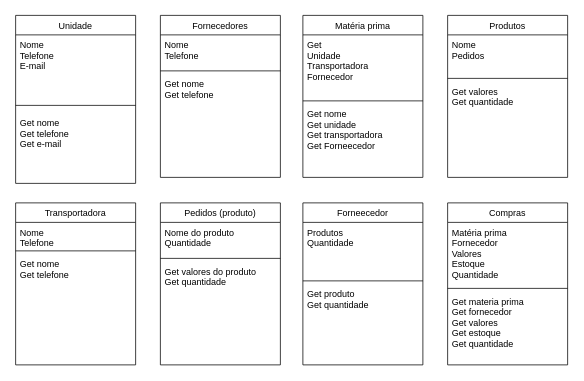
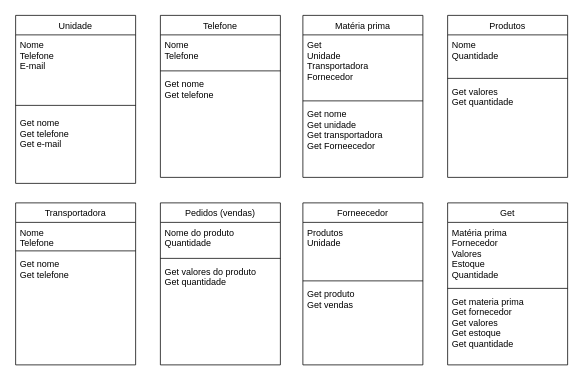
node "Fornecedores": label "Fornecedores" -> "Telefone"
node "Nome Pedidos": label "Nome Pedidos" -> "Nome Quantidade"
node "Pedidos (produto)": label "Pedidos (produto)" -> "Pedidos (vendas)"
node "Compras": label "Compras" -> "Get"
node "Produtos Quantidade": label "Produtos Quantidade" -> "Produtos Unidade"
node "Get produto Get quantidade": label "Get produto Get quantidade" -> "Get produto Get vendas"
